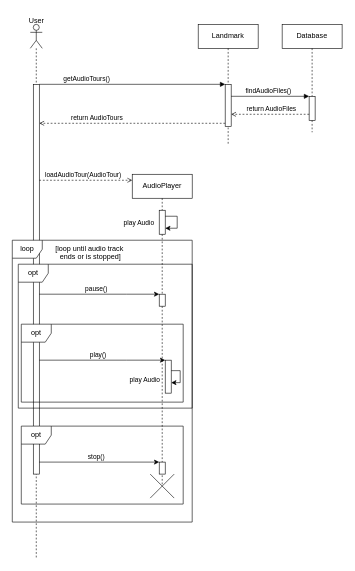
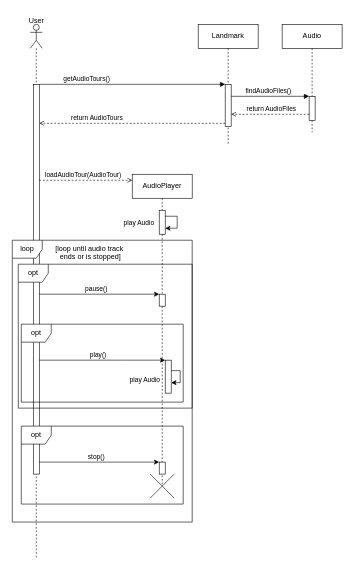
node "Database": label "Database" -> "Audio"
